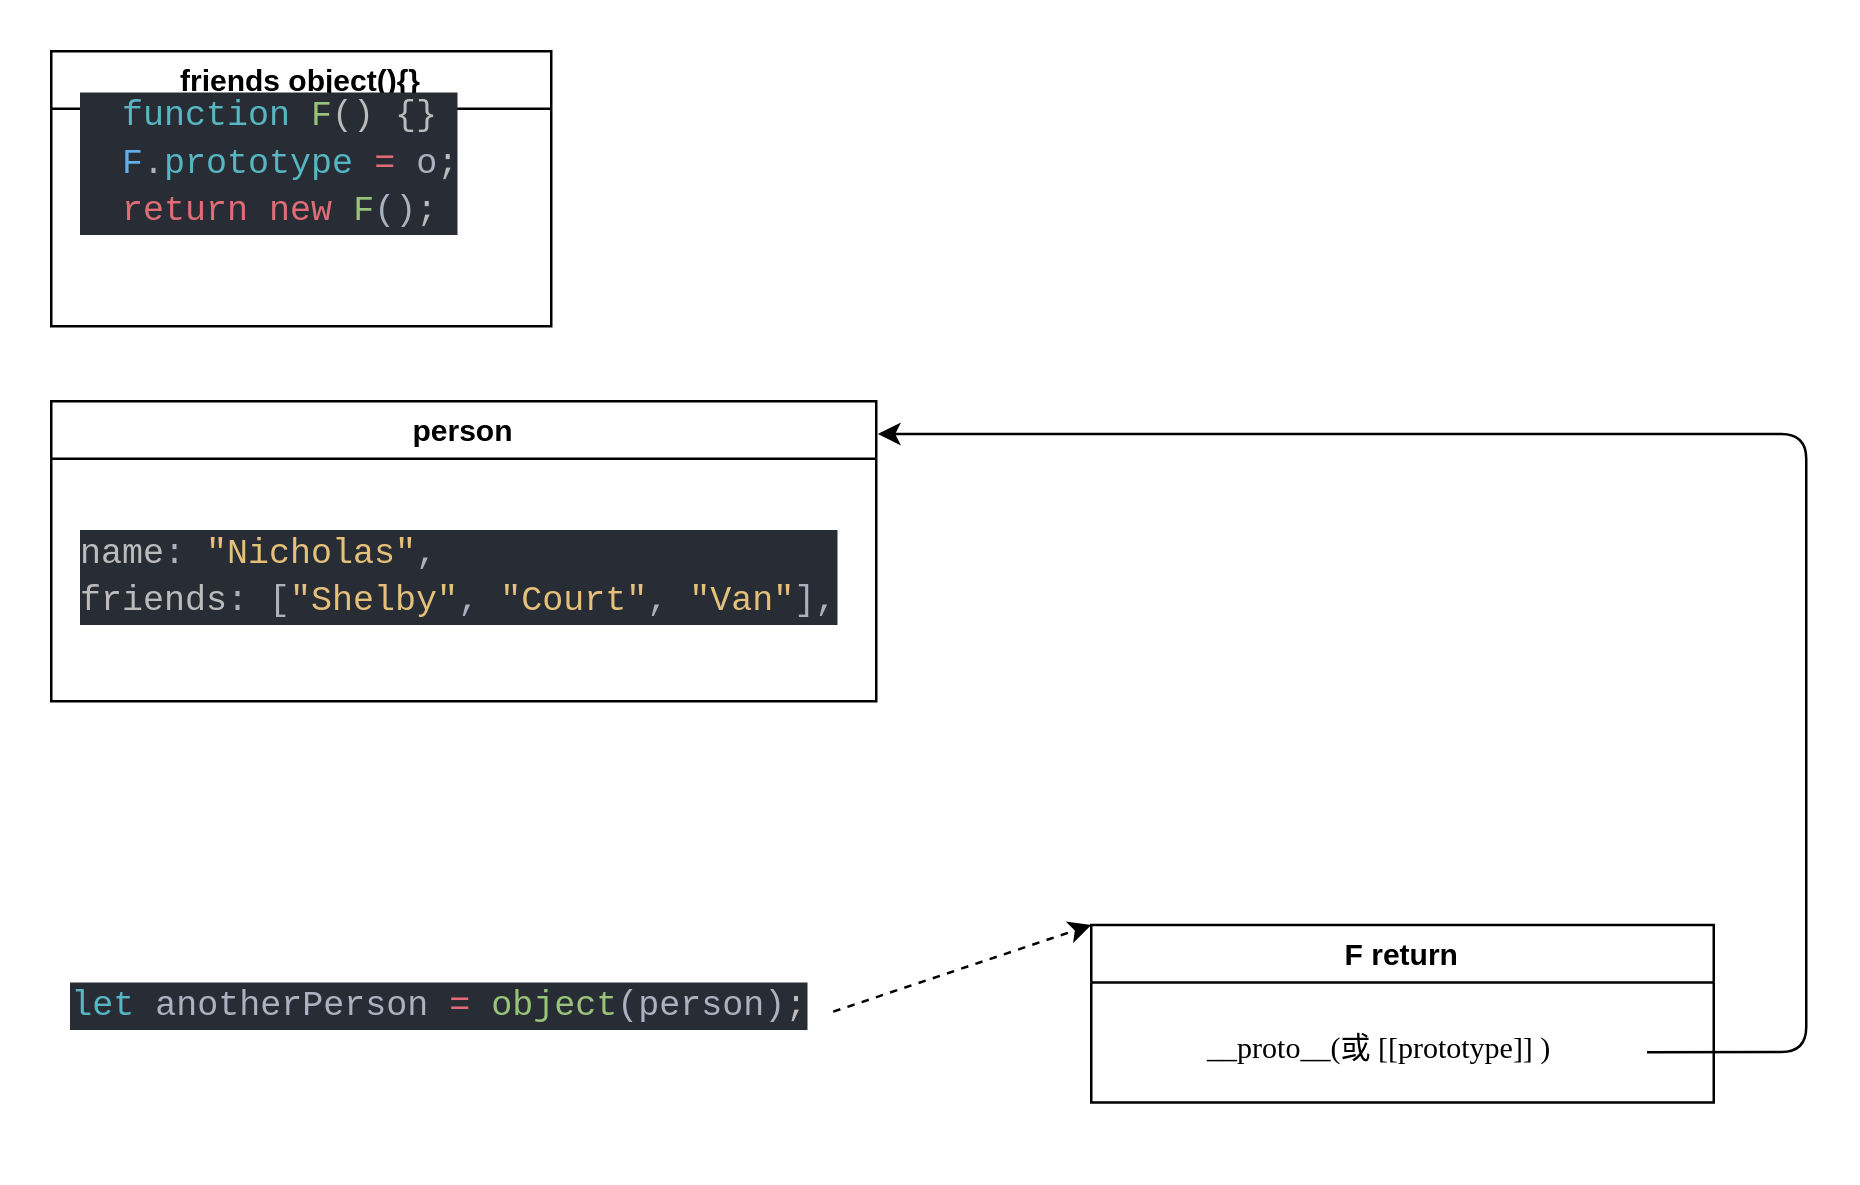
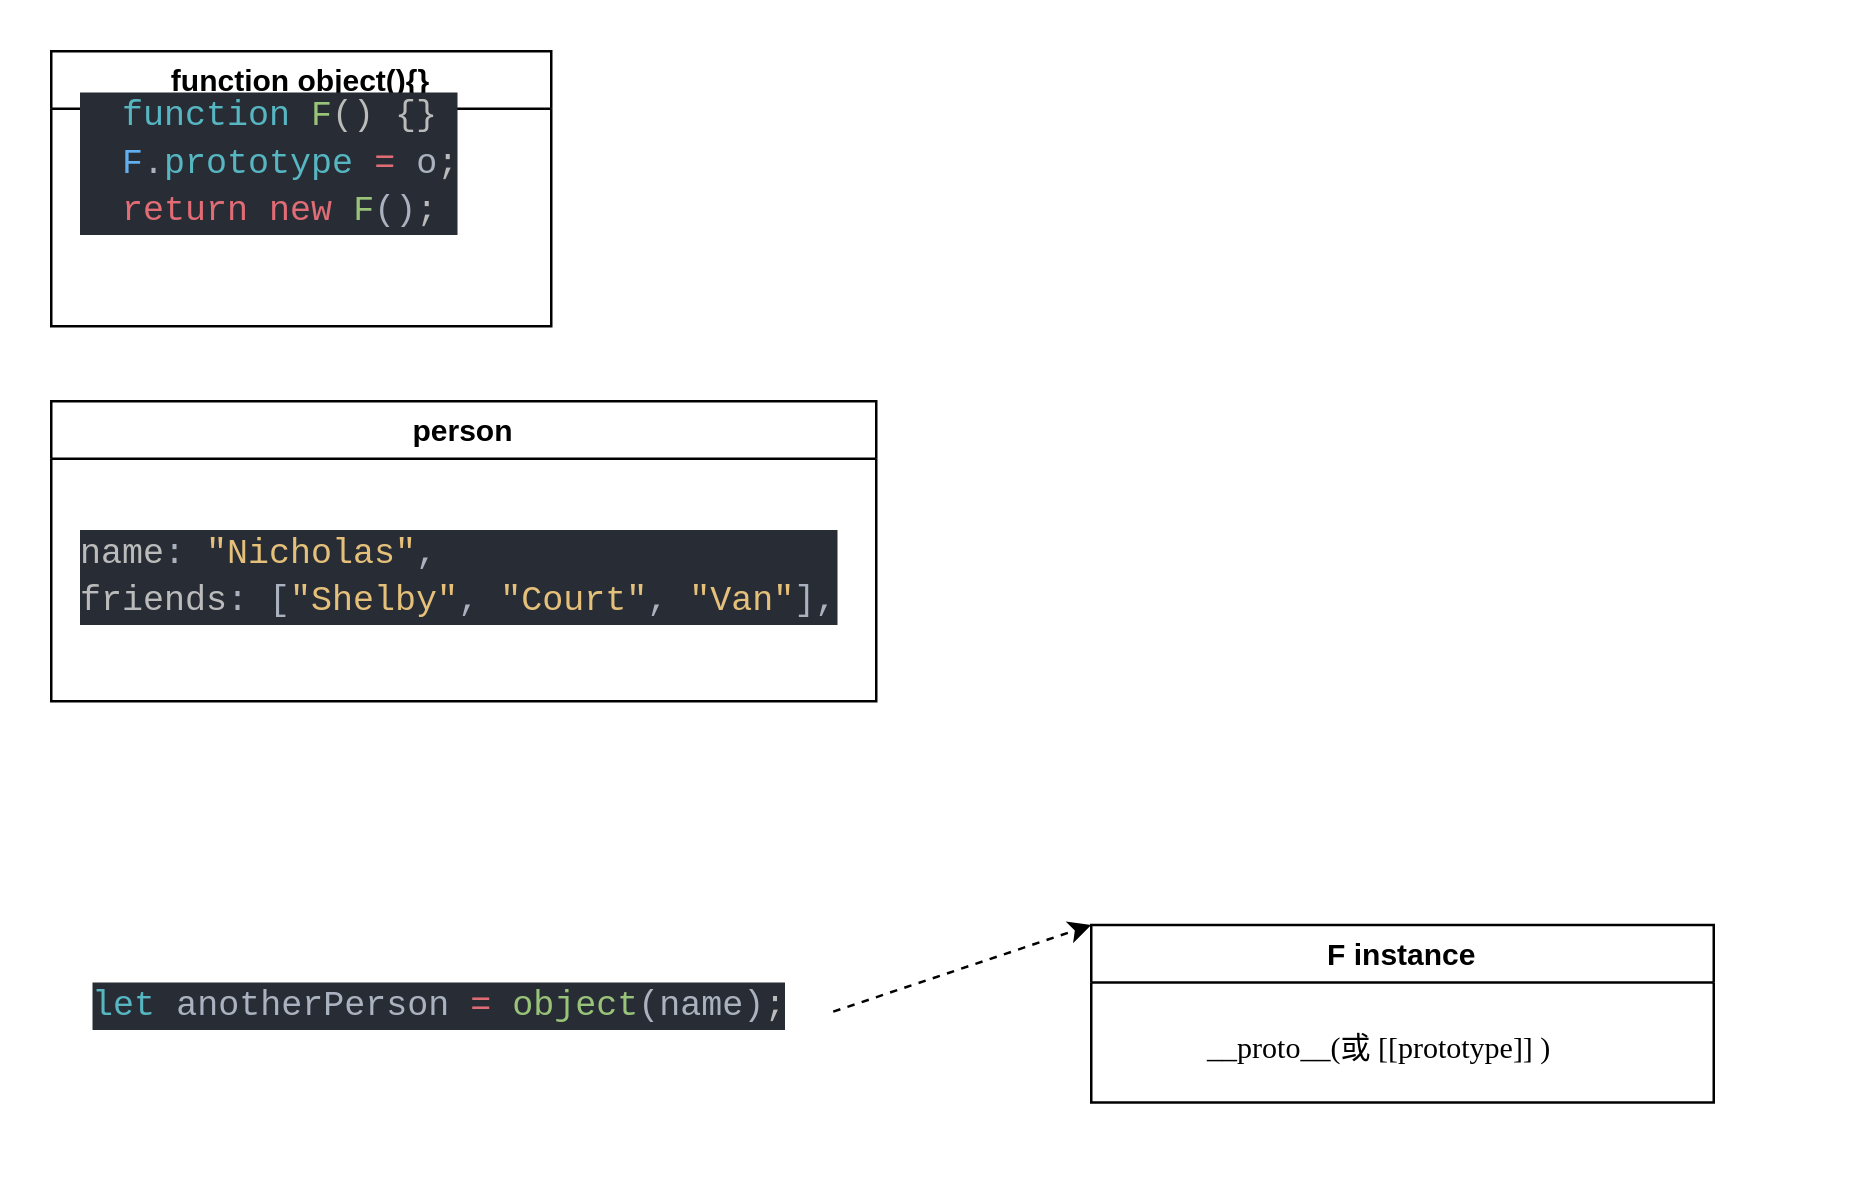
node "friends object(){}": label "friends object(){}" -> "function object(){}"
edge "__proto__(或 [[prototype]] )" -> "person": removed
node "F return": label "F return" -> "F instance"
node "let anotherPerson = object(person);": label "let anotherPerson = object(person);" -> "let anotherPerson = object(name);"
